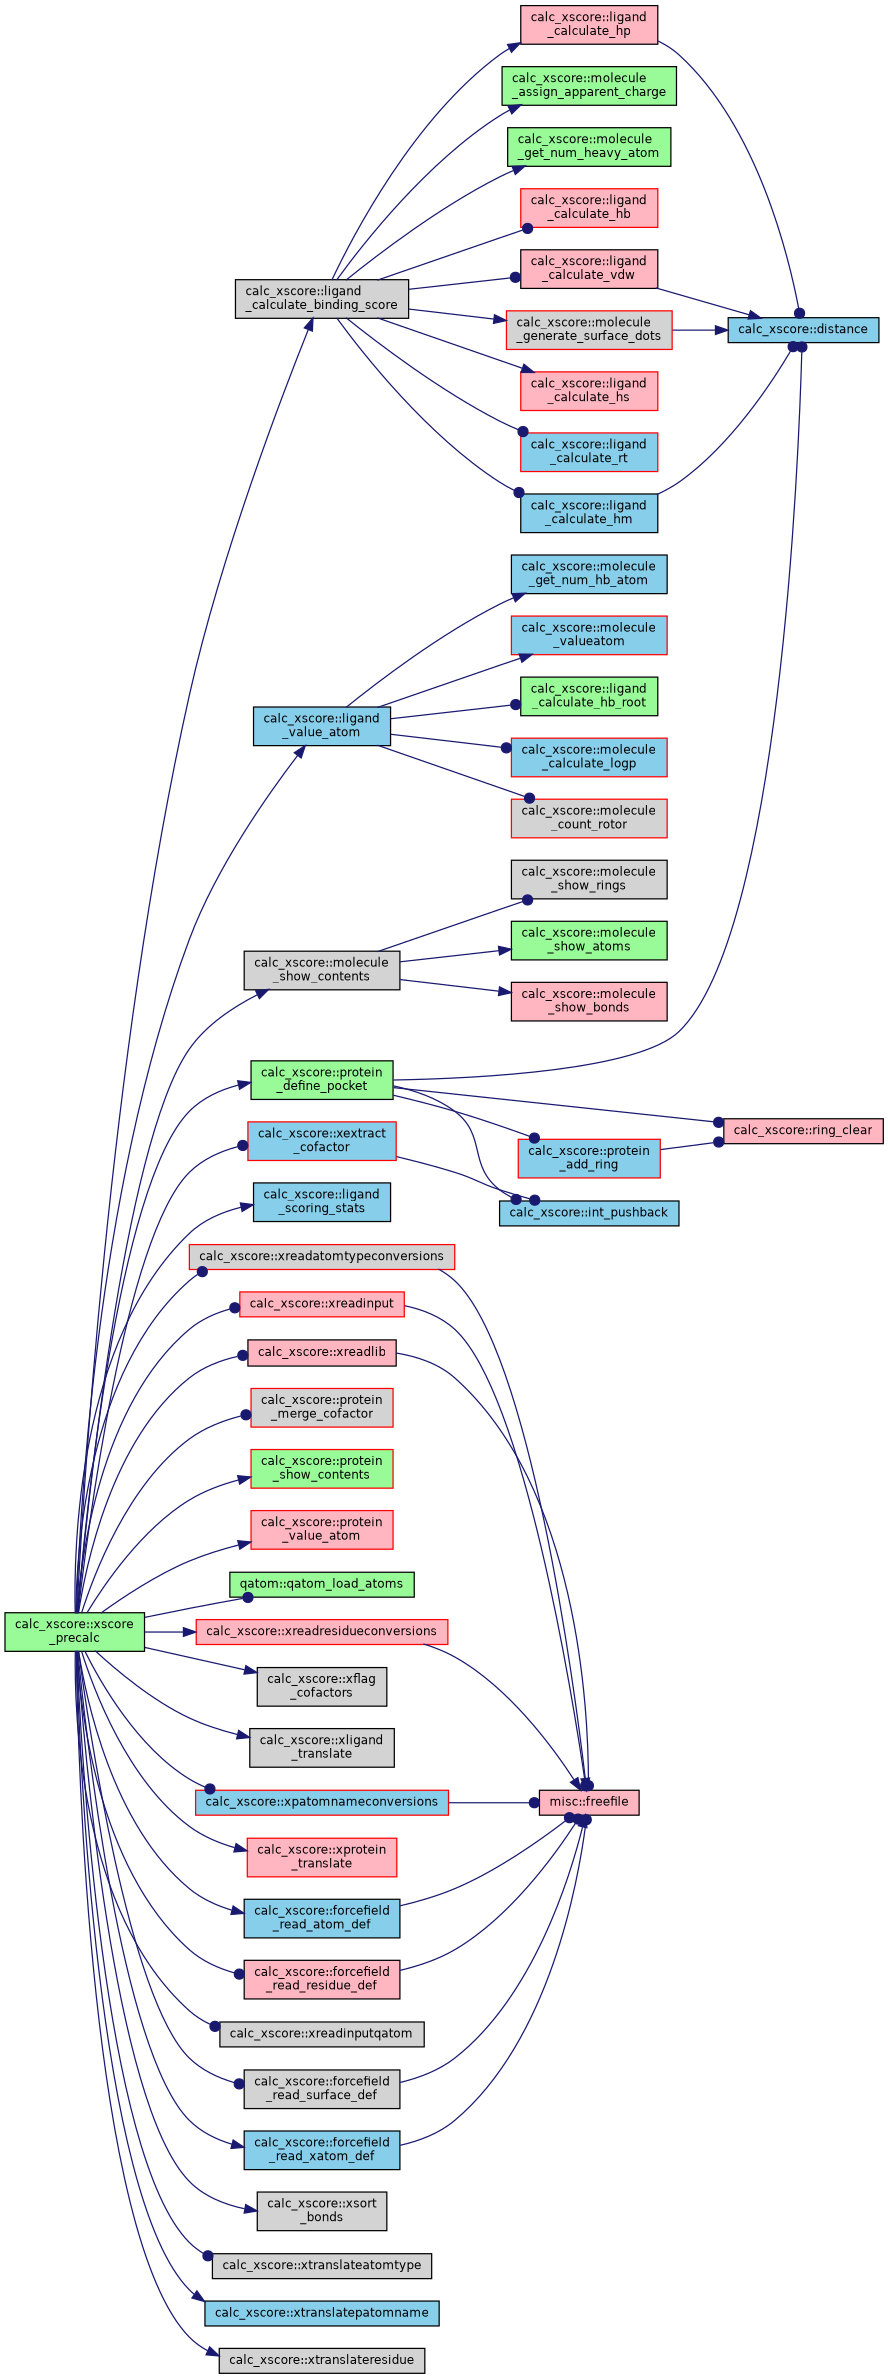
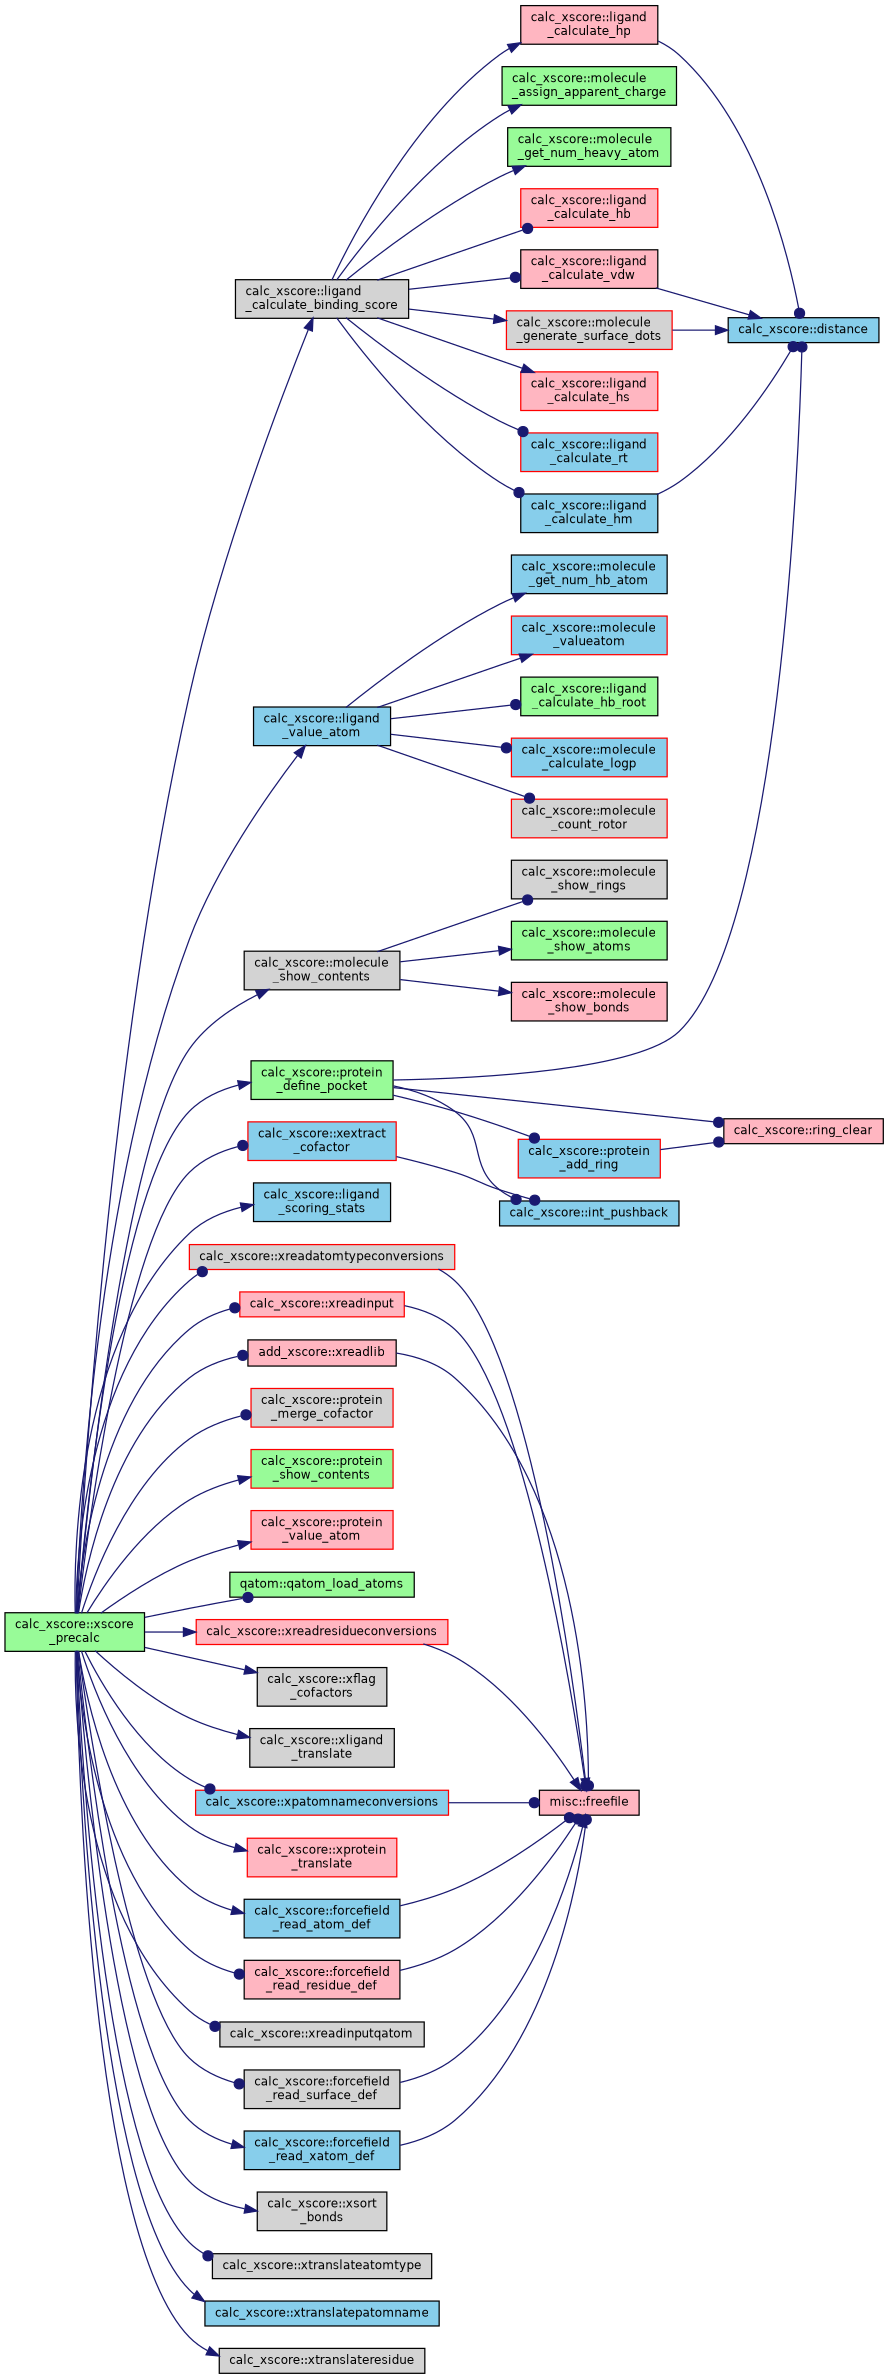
node "calc_xscore::xreadlib": label "calc_xscore::xreadlib" -> "add_xscore::xreadlib"
